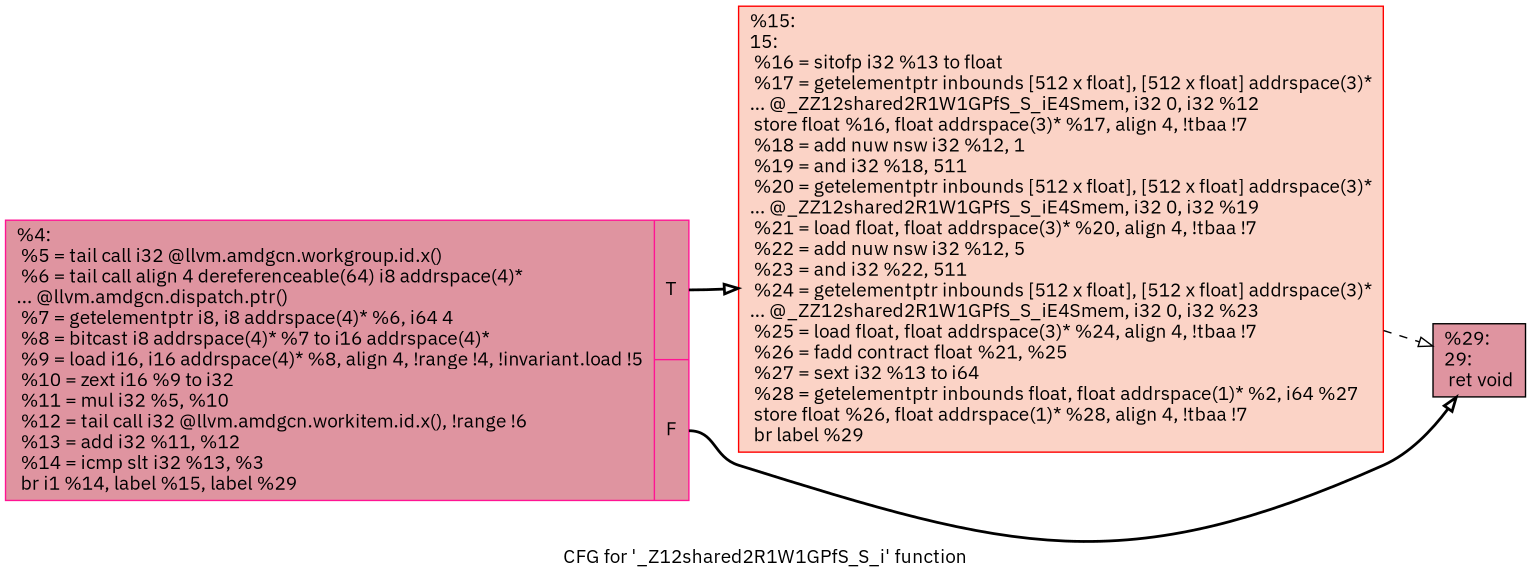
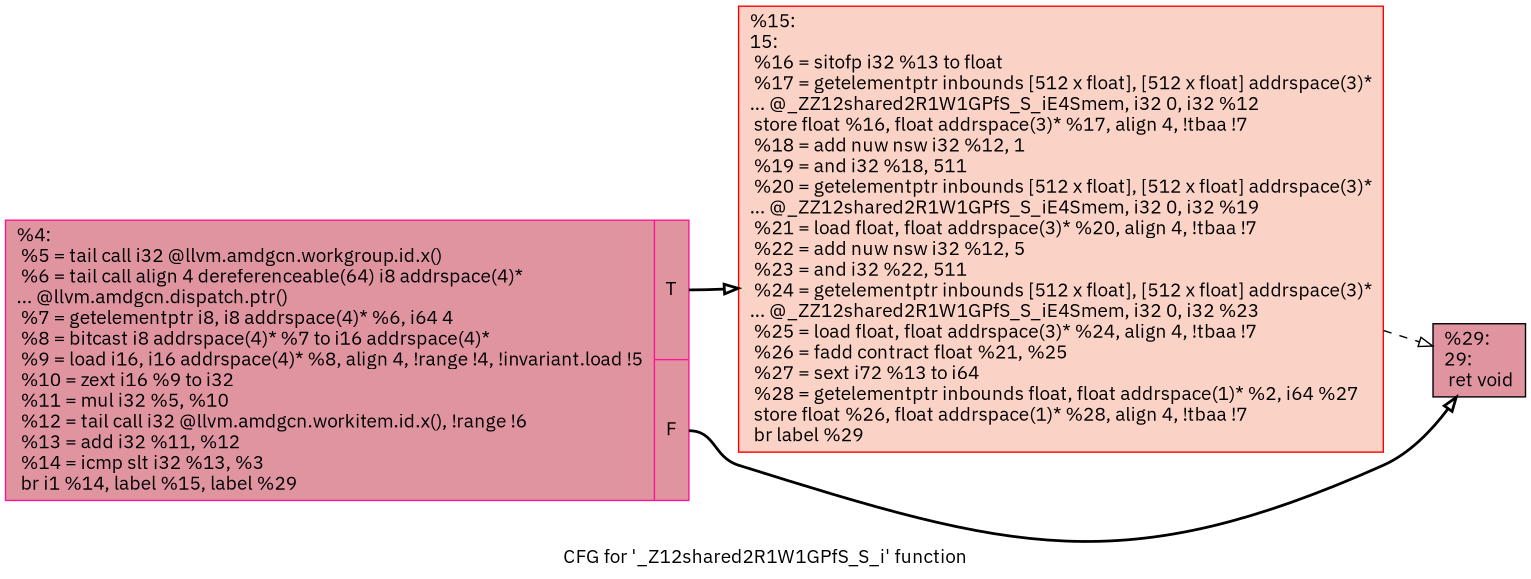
node "%15:": text "%27 = sext i32 %13 to i64" -> "%27 = sext i72 %13 to i64"
